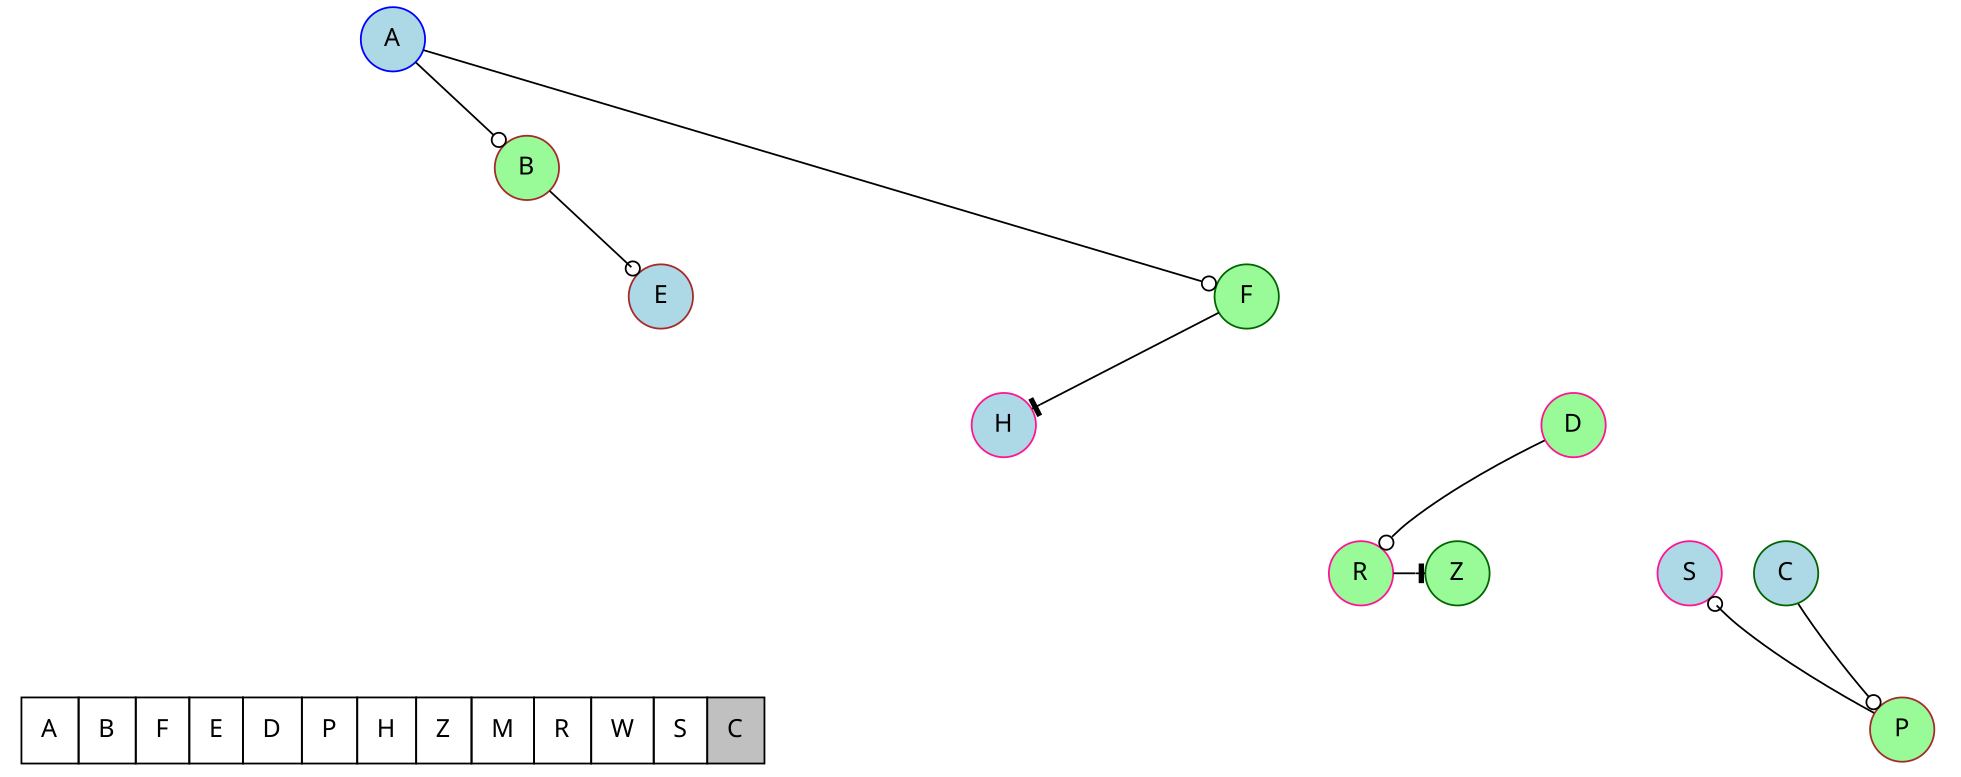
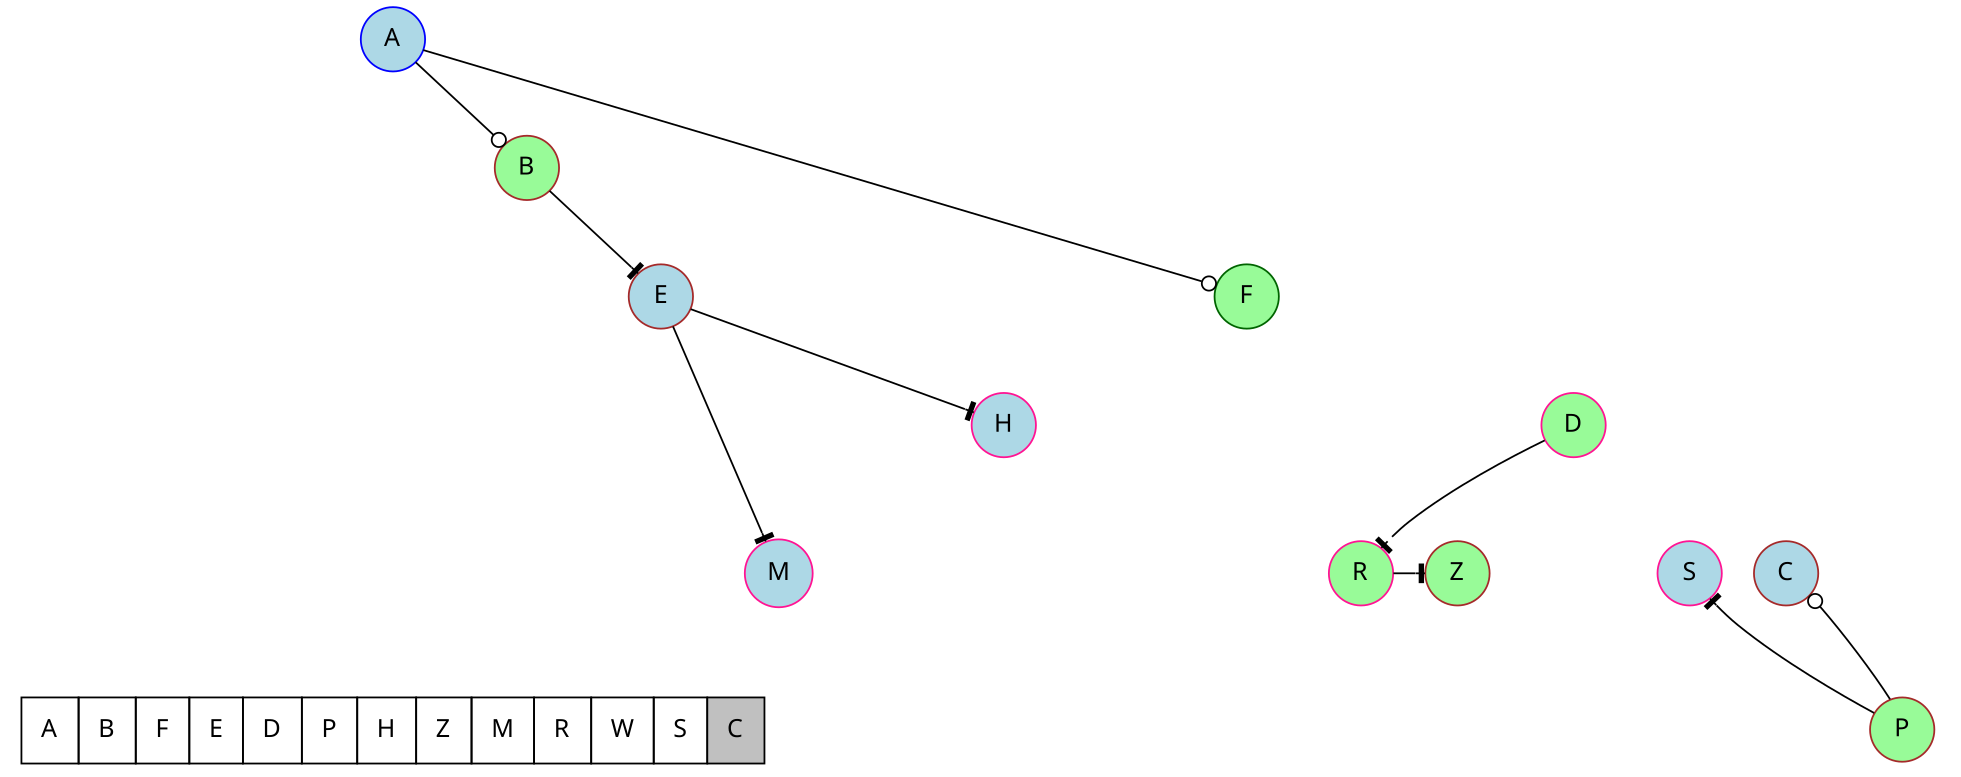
edge "B" -> "E": arrowhead odot -> tee
edge "F" -> "H": now "E" -> "H"
edge "D" -> "R": arrowhead odot -> tee
node "M": added
node "Z": color darkgreen -> brown
node "C": color darkgreen -> brown
edge "C" -> "P": reversed
edge "P" -> "S": arrowhead odot -> tee
